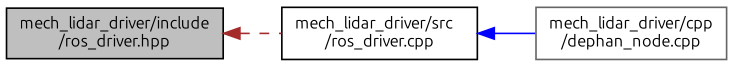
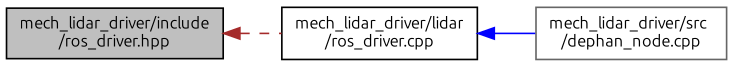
node "mech_lidar_driver/src /ros_driver.cpp": label "mech_lidar_driver/src /ros_driver.cpp" -> "mech_lidar_driver/lidar /ros_driver.cpp"
node "mech_lidar_driver/cpp /dephan_node.cpp": label "mech_lidar_driver/cpp /dephan_node.cpp" -> "mech_lidar_driver/src /dephan_node.cpp"
